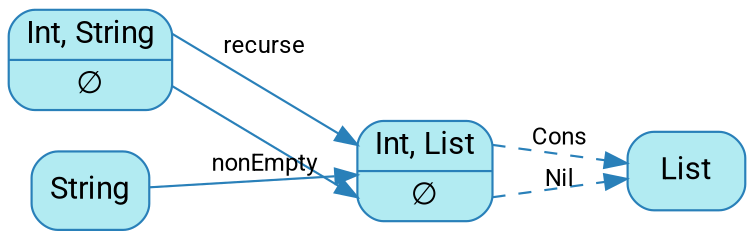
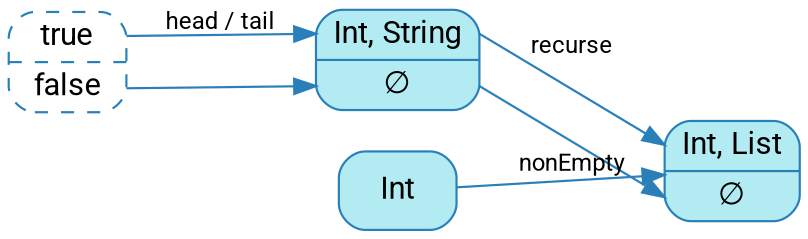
node "true": added
node "List": removed
node "String": label "String" -> "Int"
